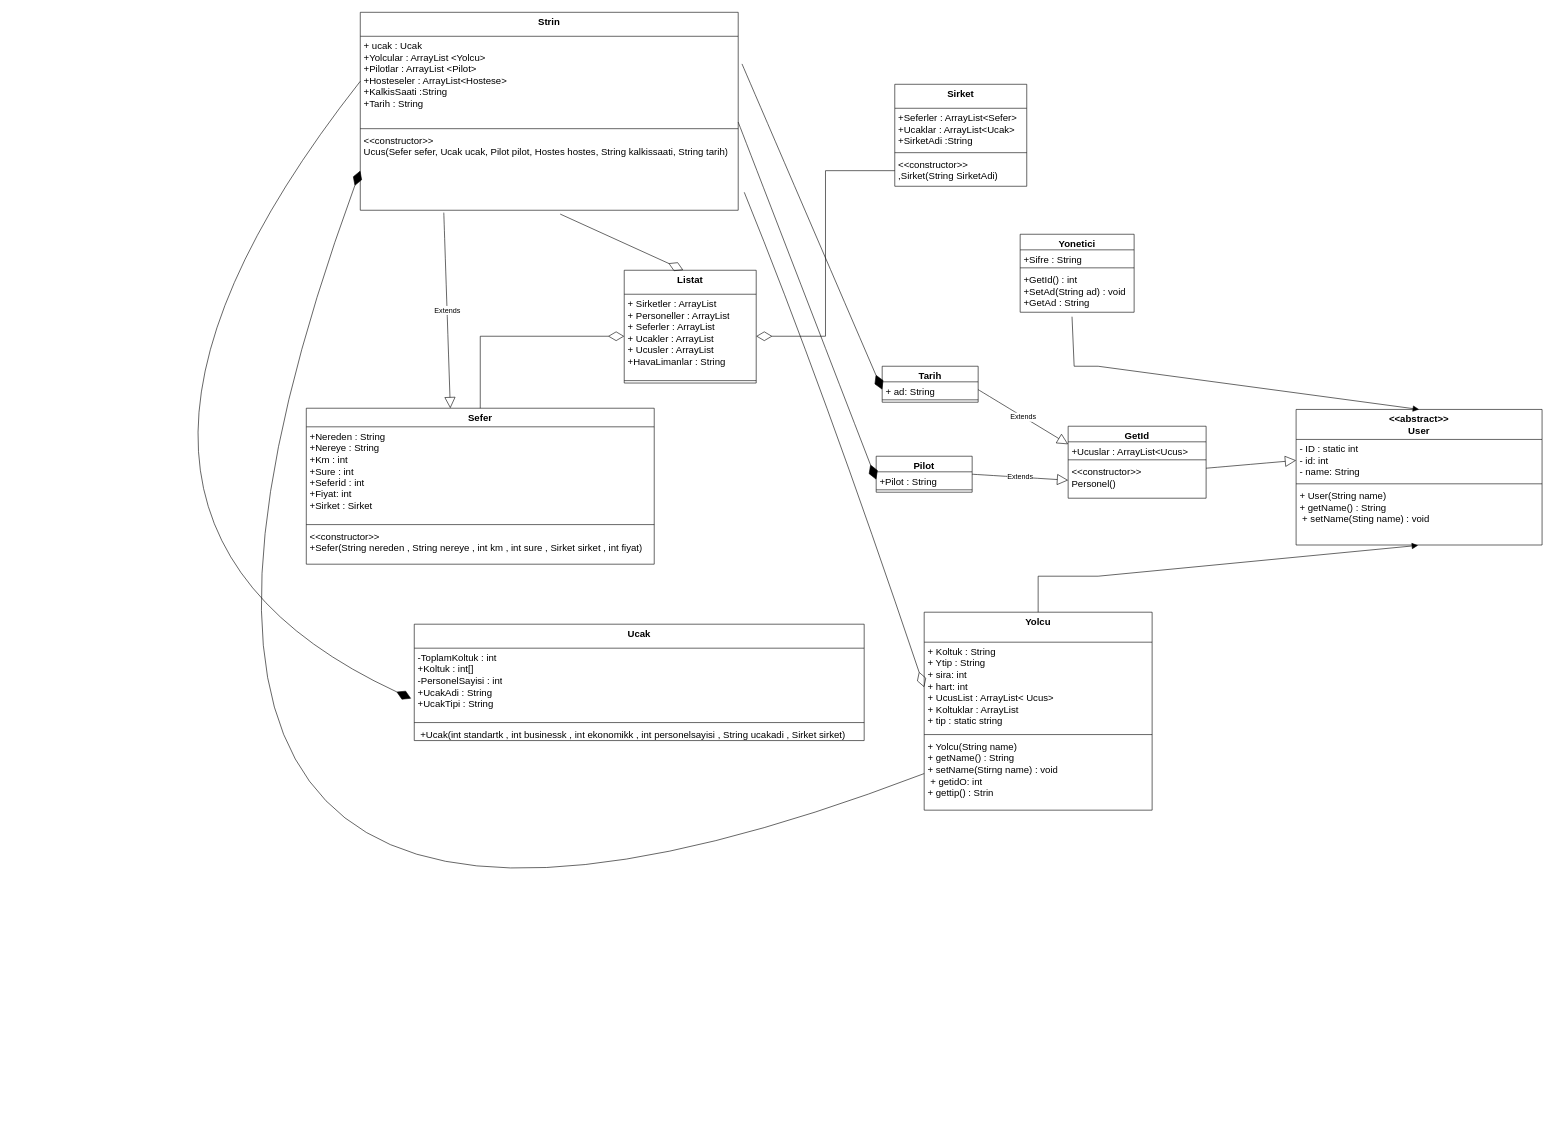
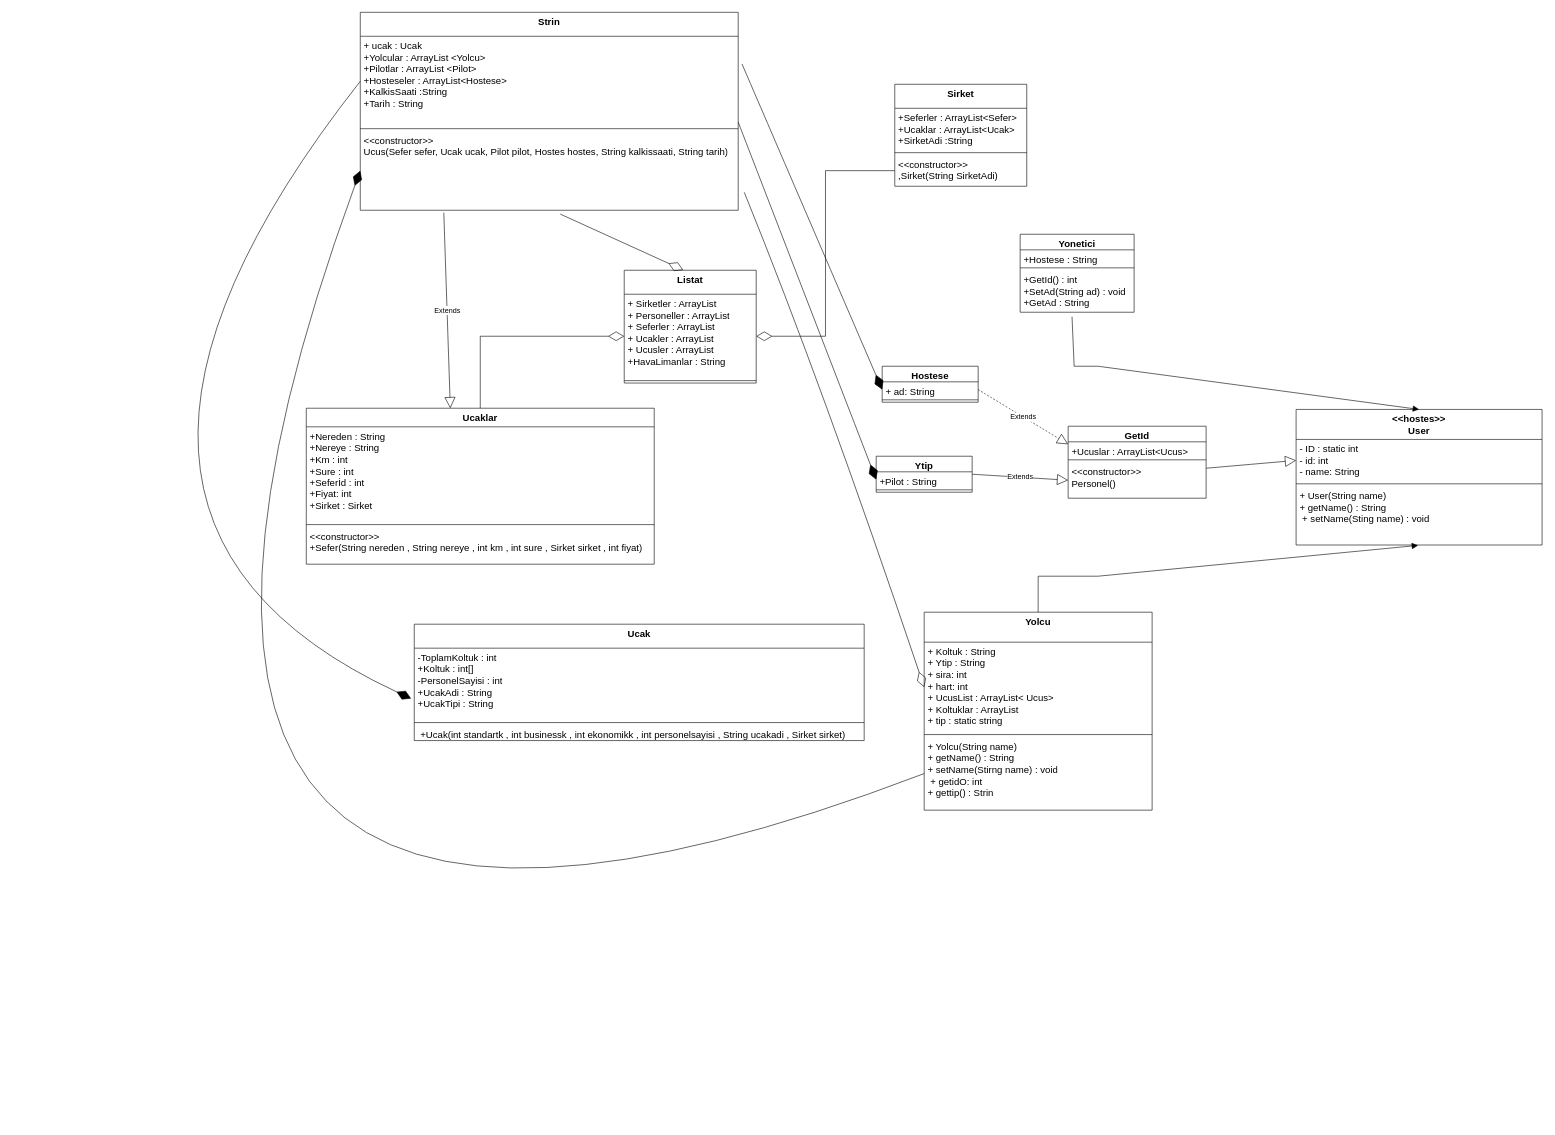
node "+Sifre : String": label "+Sifre : String" -> "+Hostese : String"
node "Tarih": label "Tarih" -> "Hostese"
edge "+ ad: String" -> "GetId": style solid -> dashed
node "Sefer": label "Sefer" -> "Ucaklar"
node "<<abstract>> User": label "<<abstract>> User" -> "<<hostes>> User"
node "Pilot": label "Pilot" -> "Ytip"
